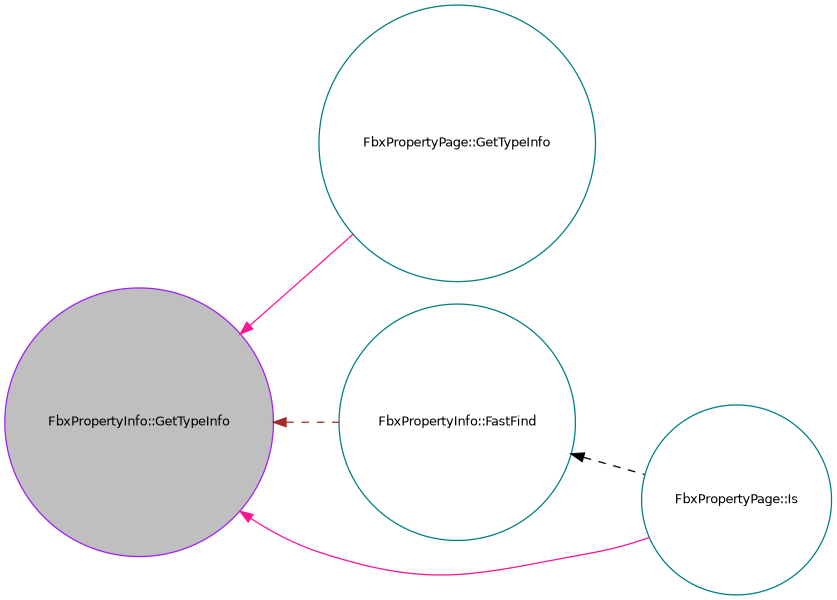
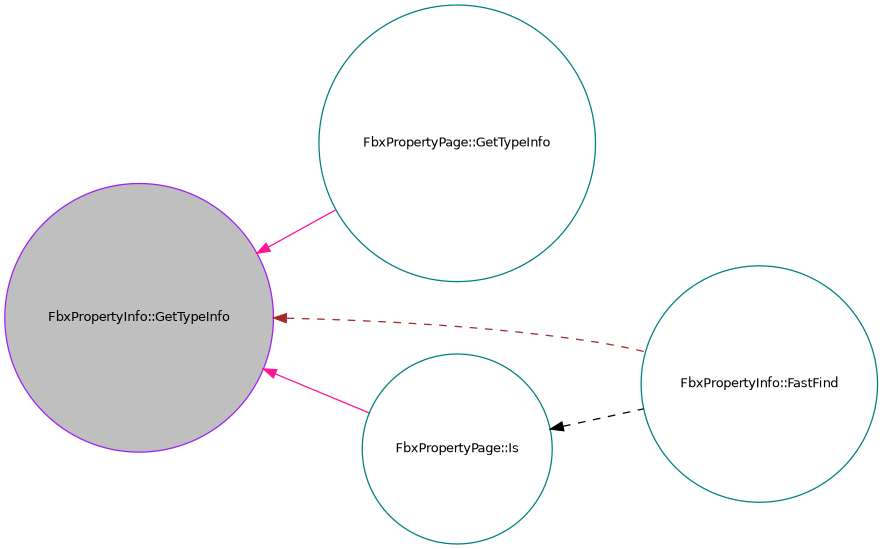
edge "FbxPropertyPage::Is" -> "FbxPropertyInfo::FastFind": reversed
